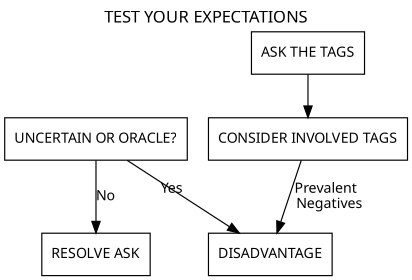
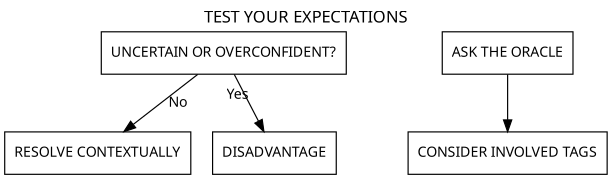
node "ASK THE TAGS": label "ASK THE TAGS" -> "ASK THE ORACLE"
node "UNCERTAIN OR ORACLE?": label "UNCERTAIN OR ORACLE?" -> "UNCERTAIN OR OVERCONFIDENT?"
edge "CONSIDER INVOLVED TAGS" -> "DISADVANTAGE": removed, label "Prevalent Negatives"
node "RESOLVE ASK": label "RESOLVE ASK" -> "RESOLVE CONTEXTUALLY"
